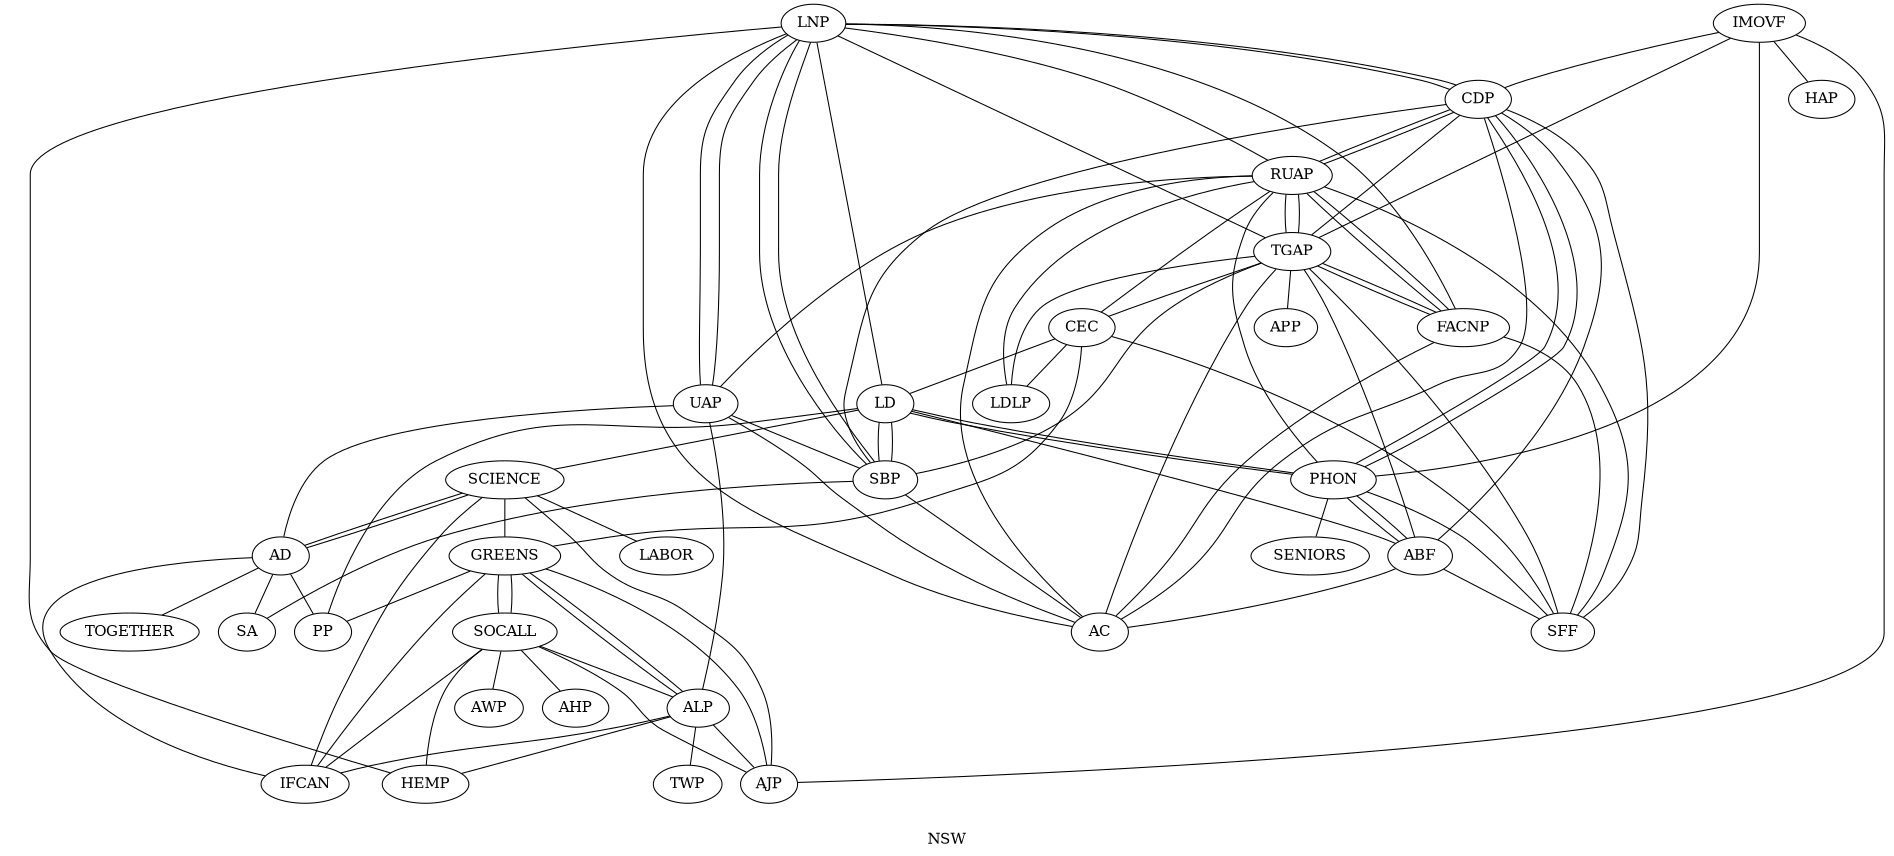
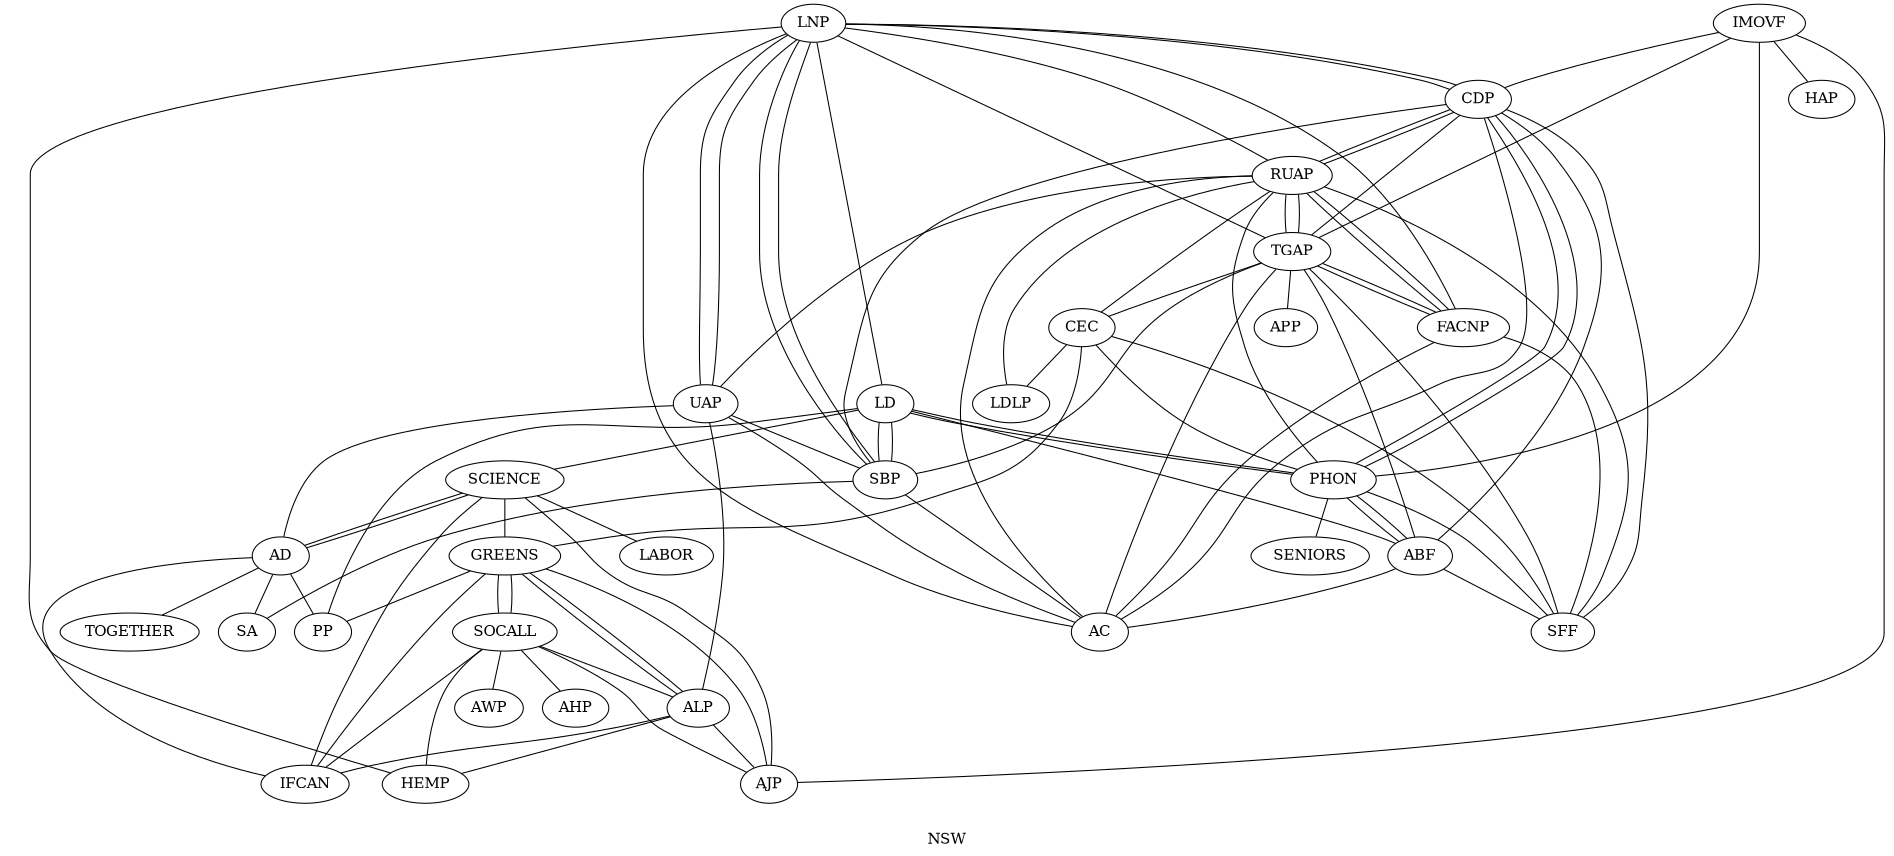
edge "TGAP" -- "LDLP": removed
edge "CEC" -- "LD": now "CEC" -- "PHON"
node "TWP": removed
